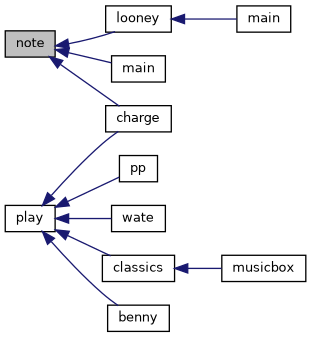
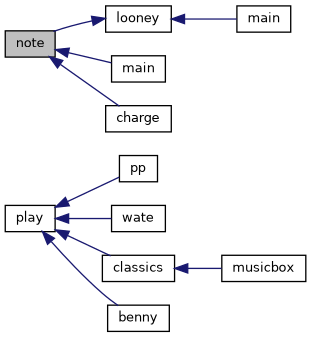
edge "looney" -> "note": reversed
edge "charge" -> "play": removed
